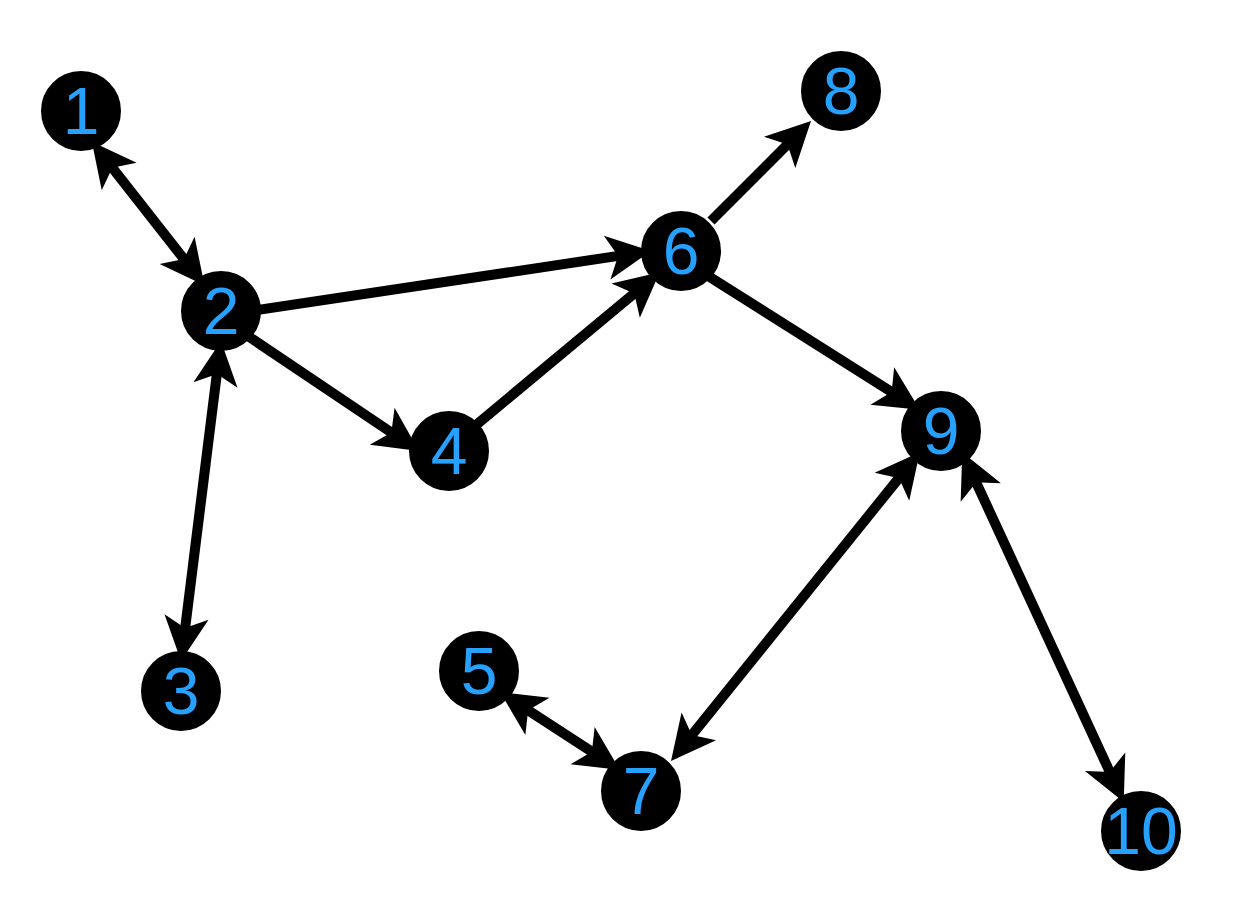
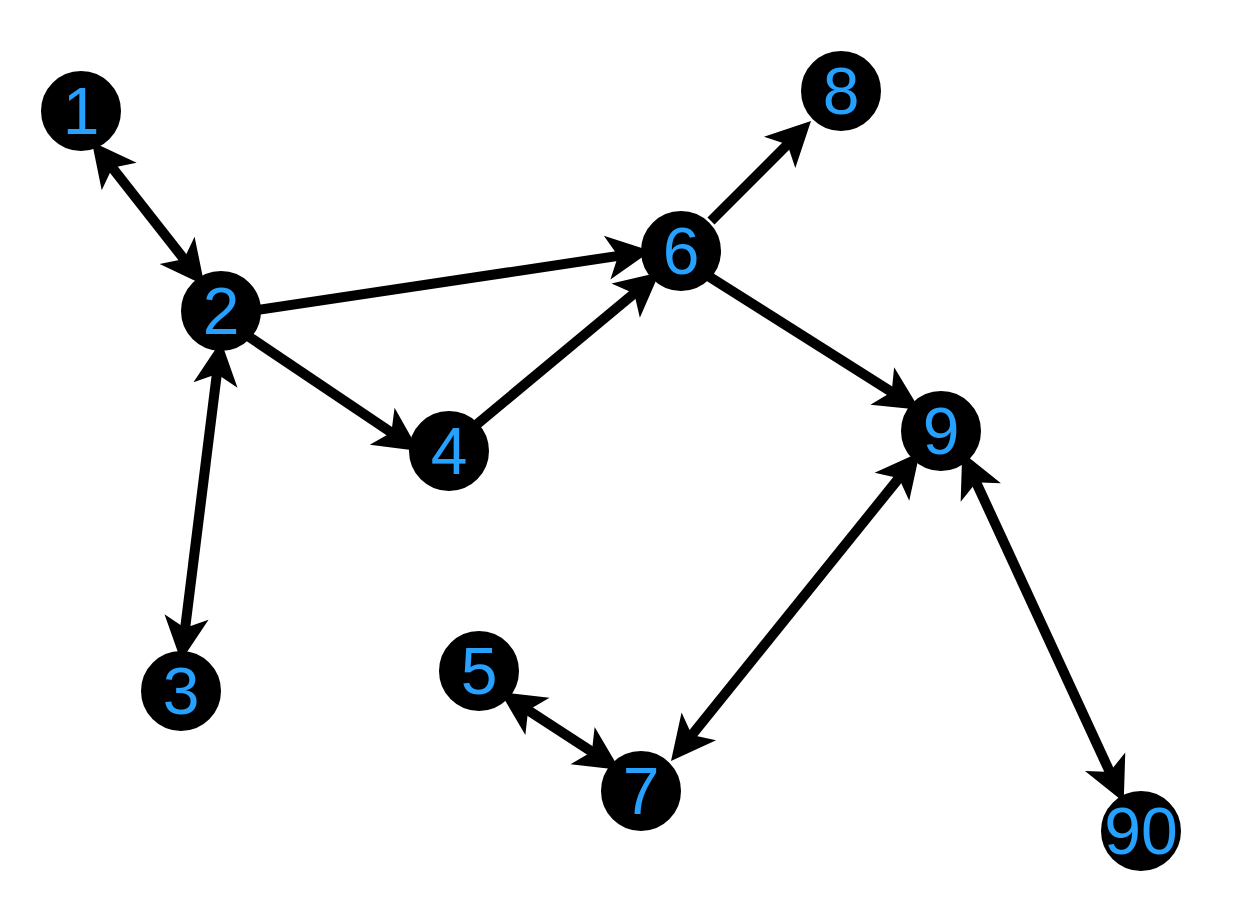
node "10": label "10" -> "90"
